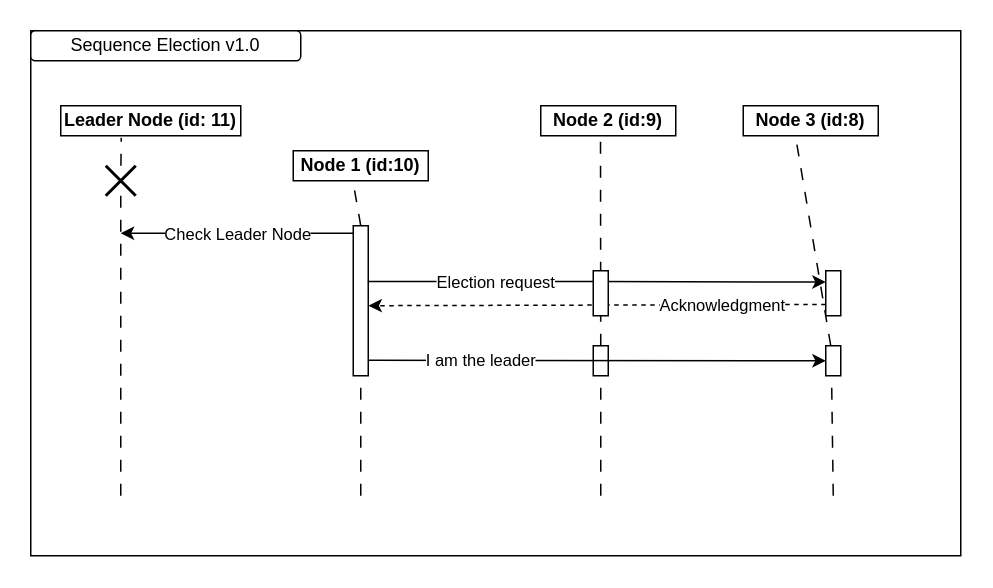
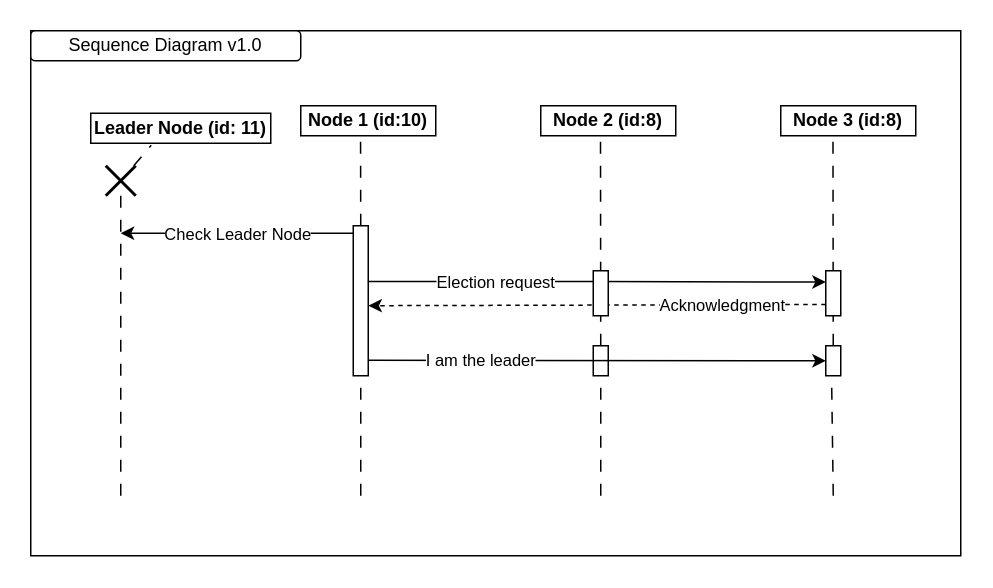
node "Sequence Election v1.0": label "Sequence Election v1.0" -> "Sequence Diagram v1.0"
node "Leader Node (id: 11)": moved (151, 121) -> (181, 128)
node "Node 2 (id:9)": label "Node 2 (id:9)" -> "Node 2 (id:8)"
node "Node 3 (id:8)": moved (811, 121) -> (848, 121)
node "Node 1 (id:10)": moved (361, 166) -> (368, 121)
